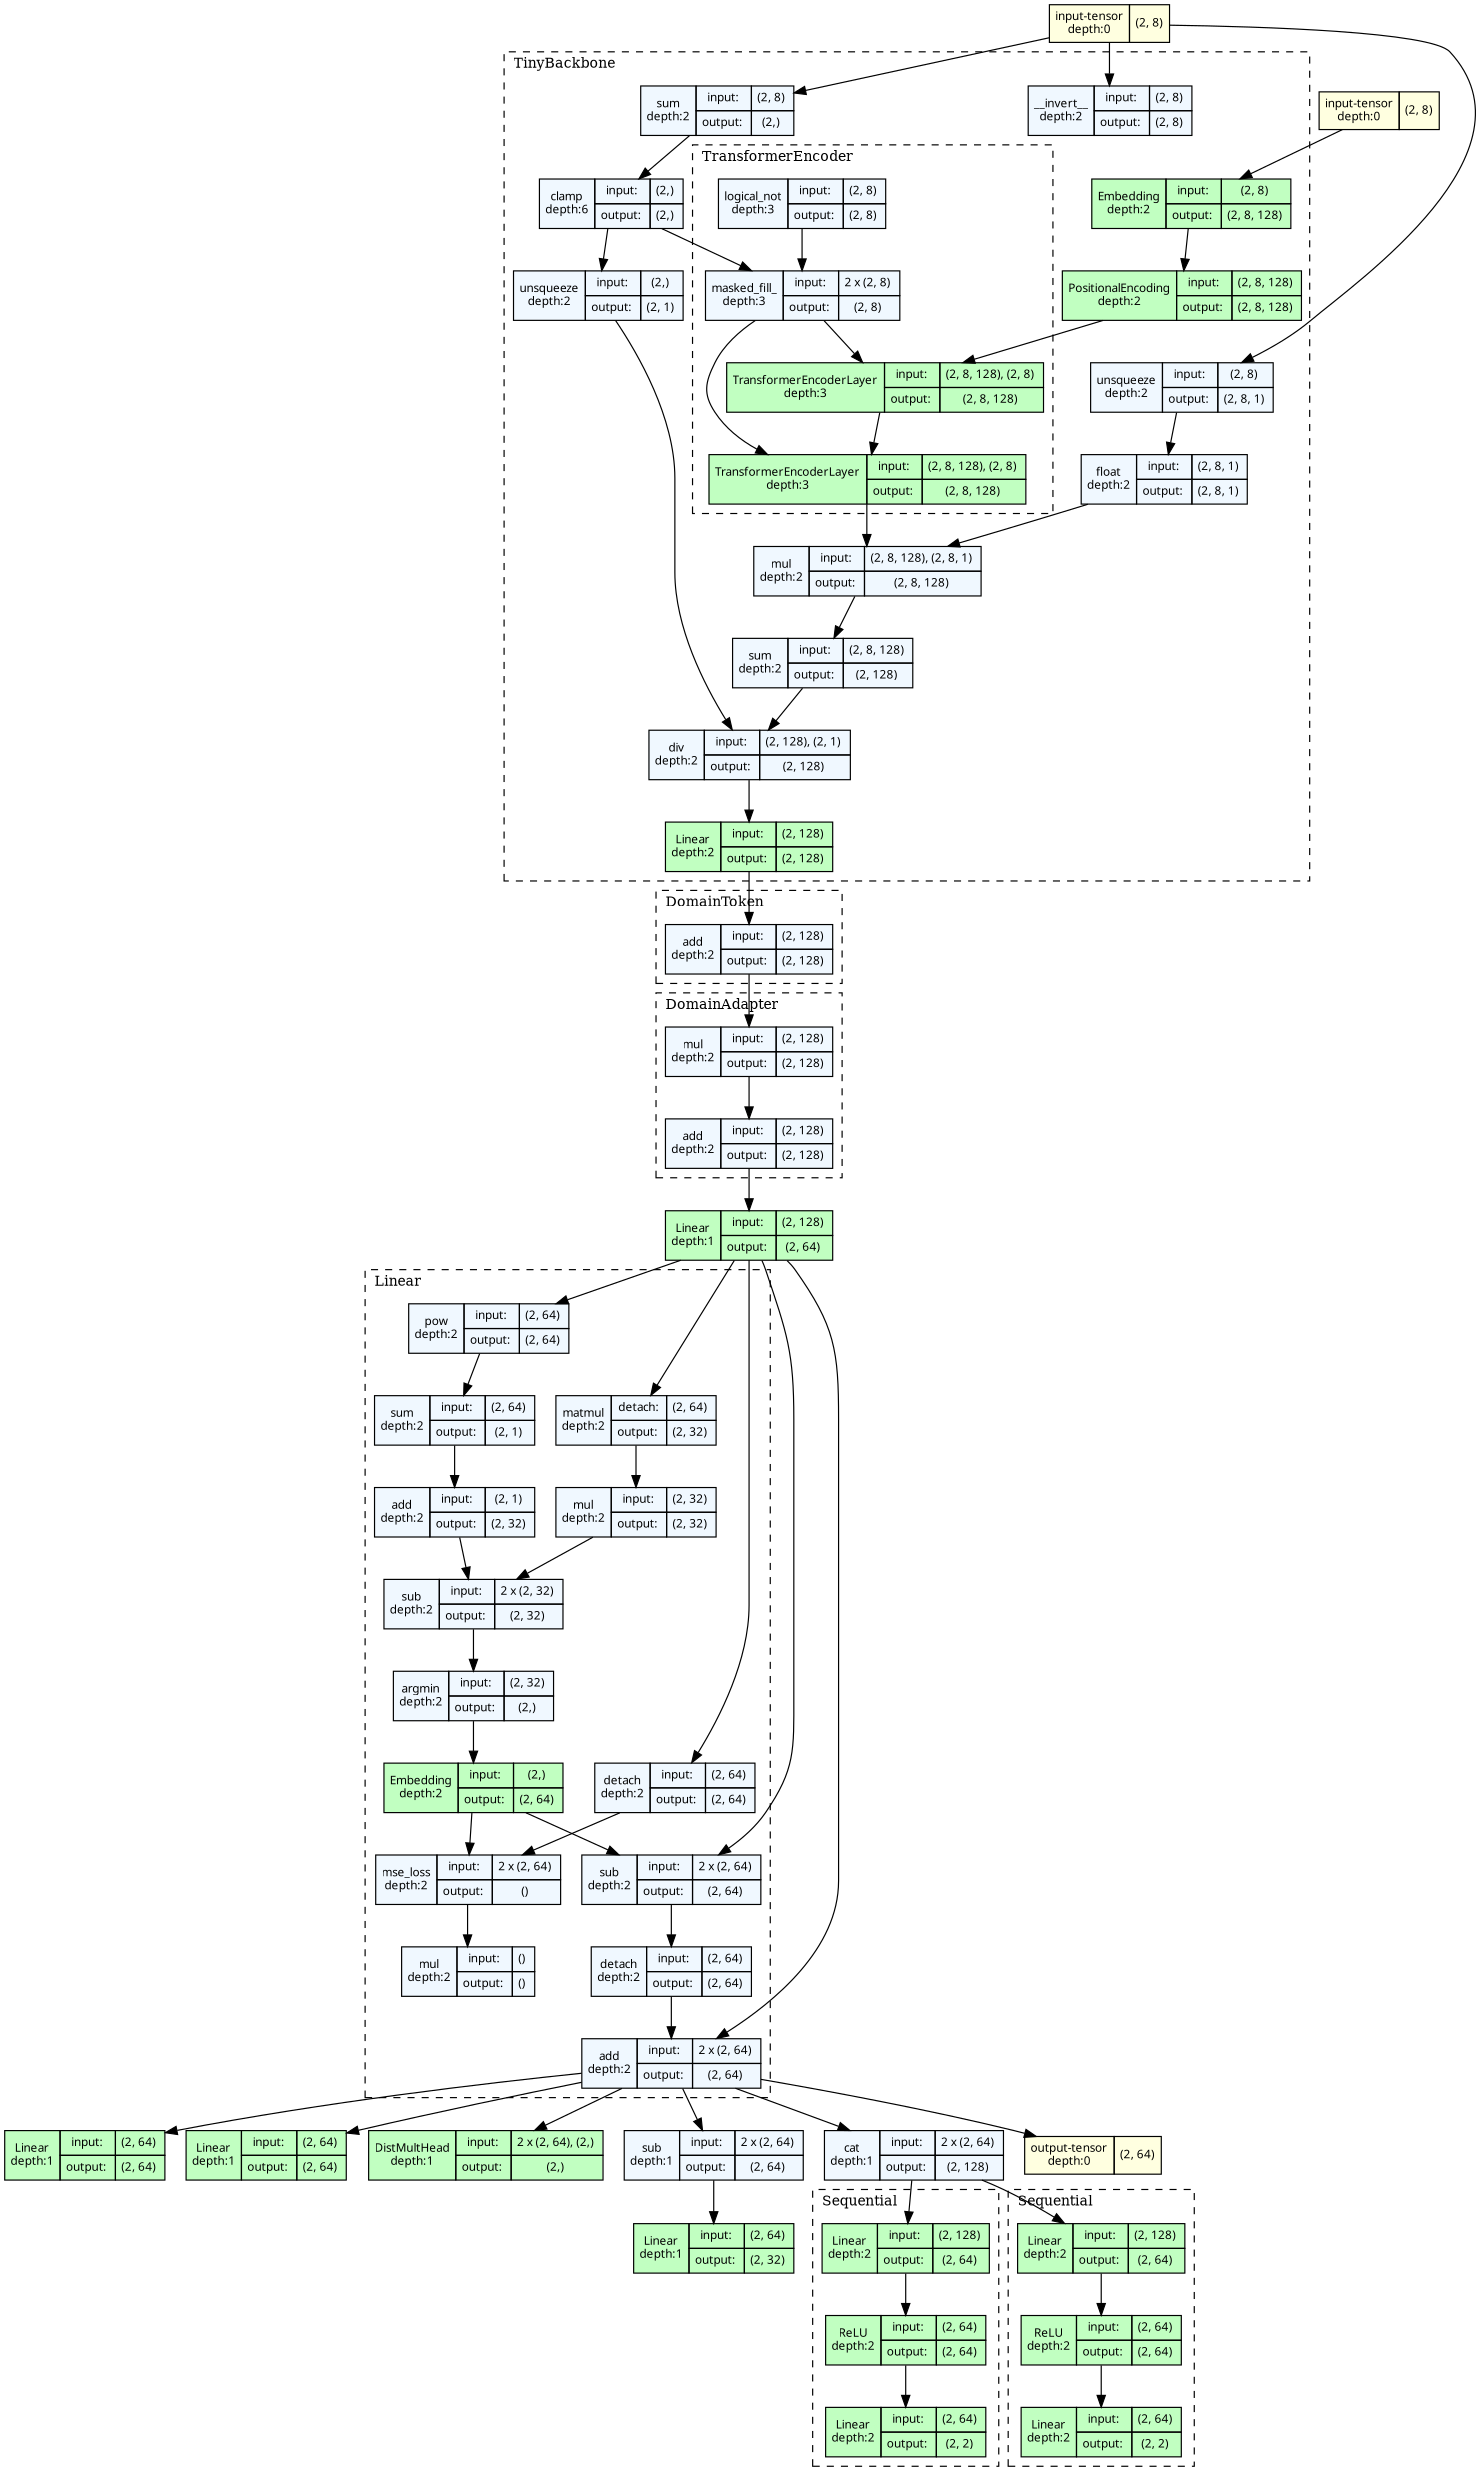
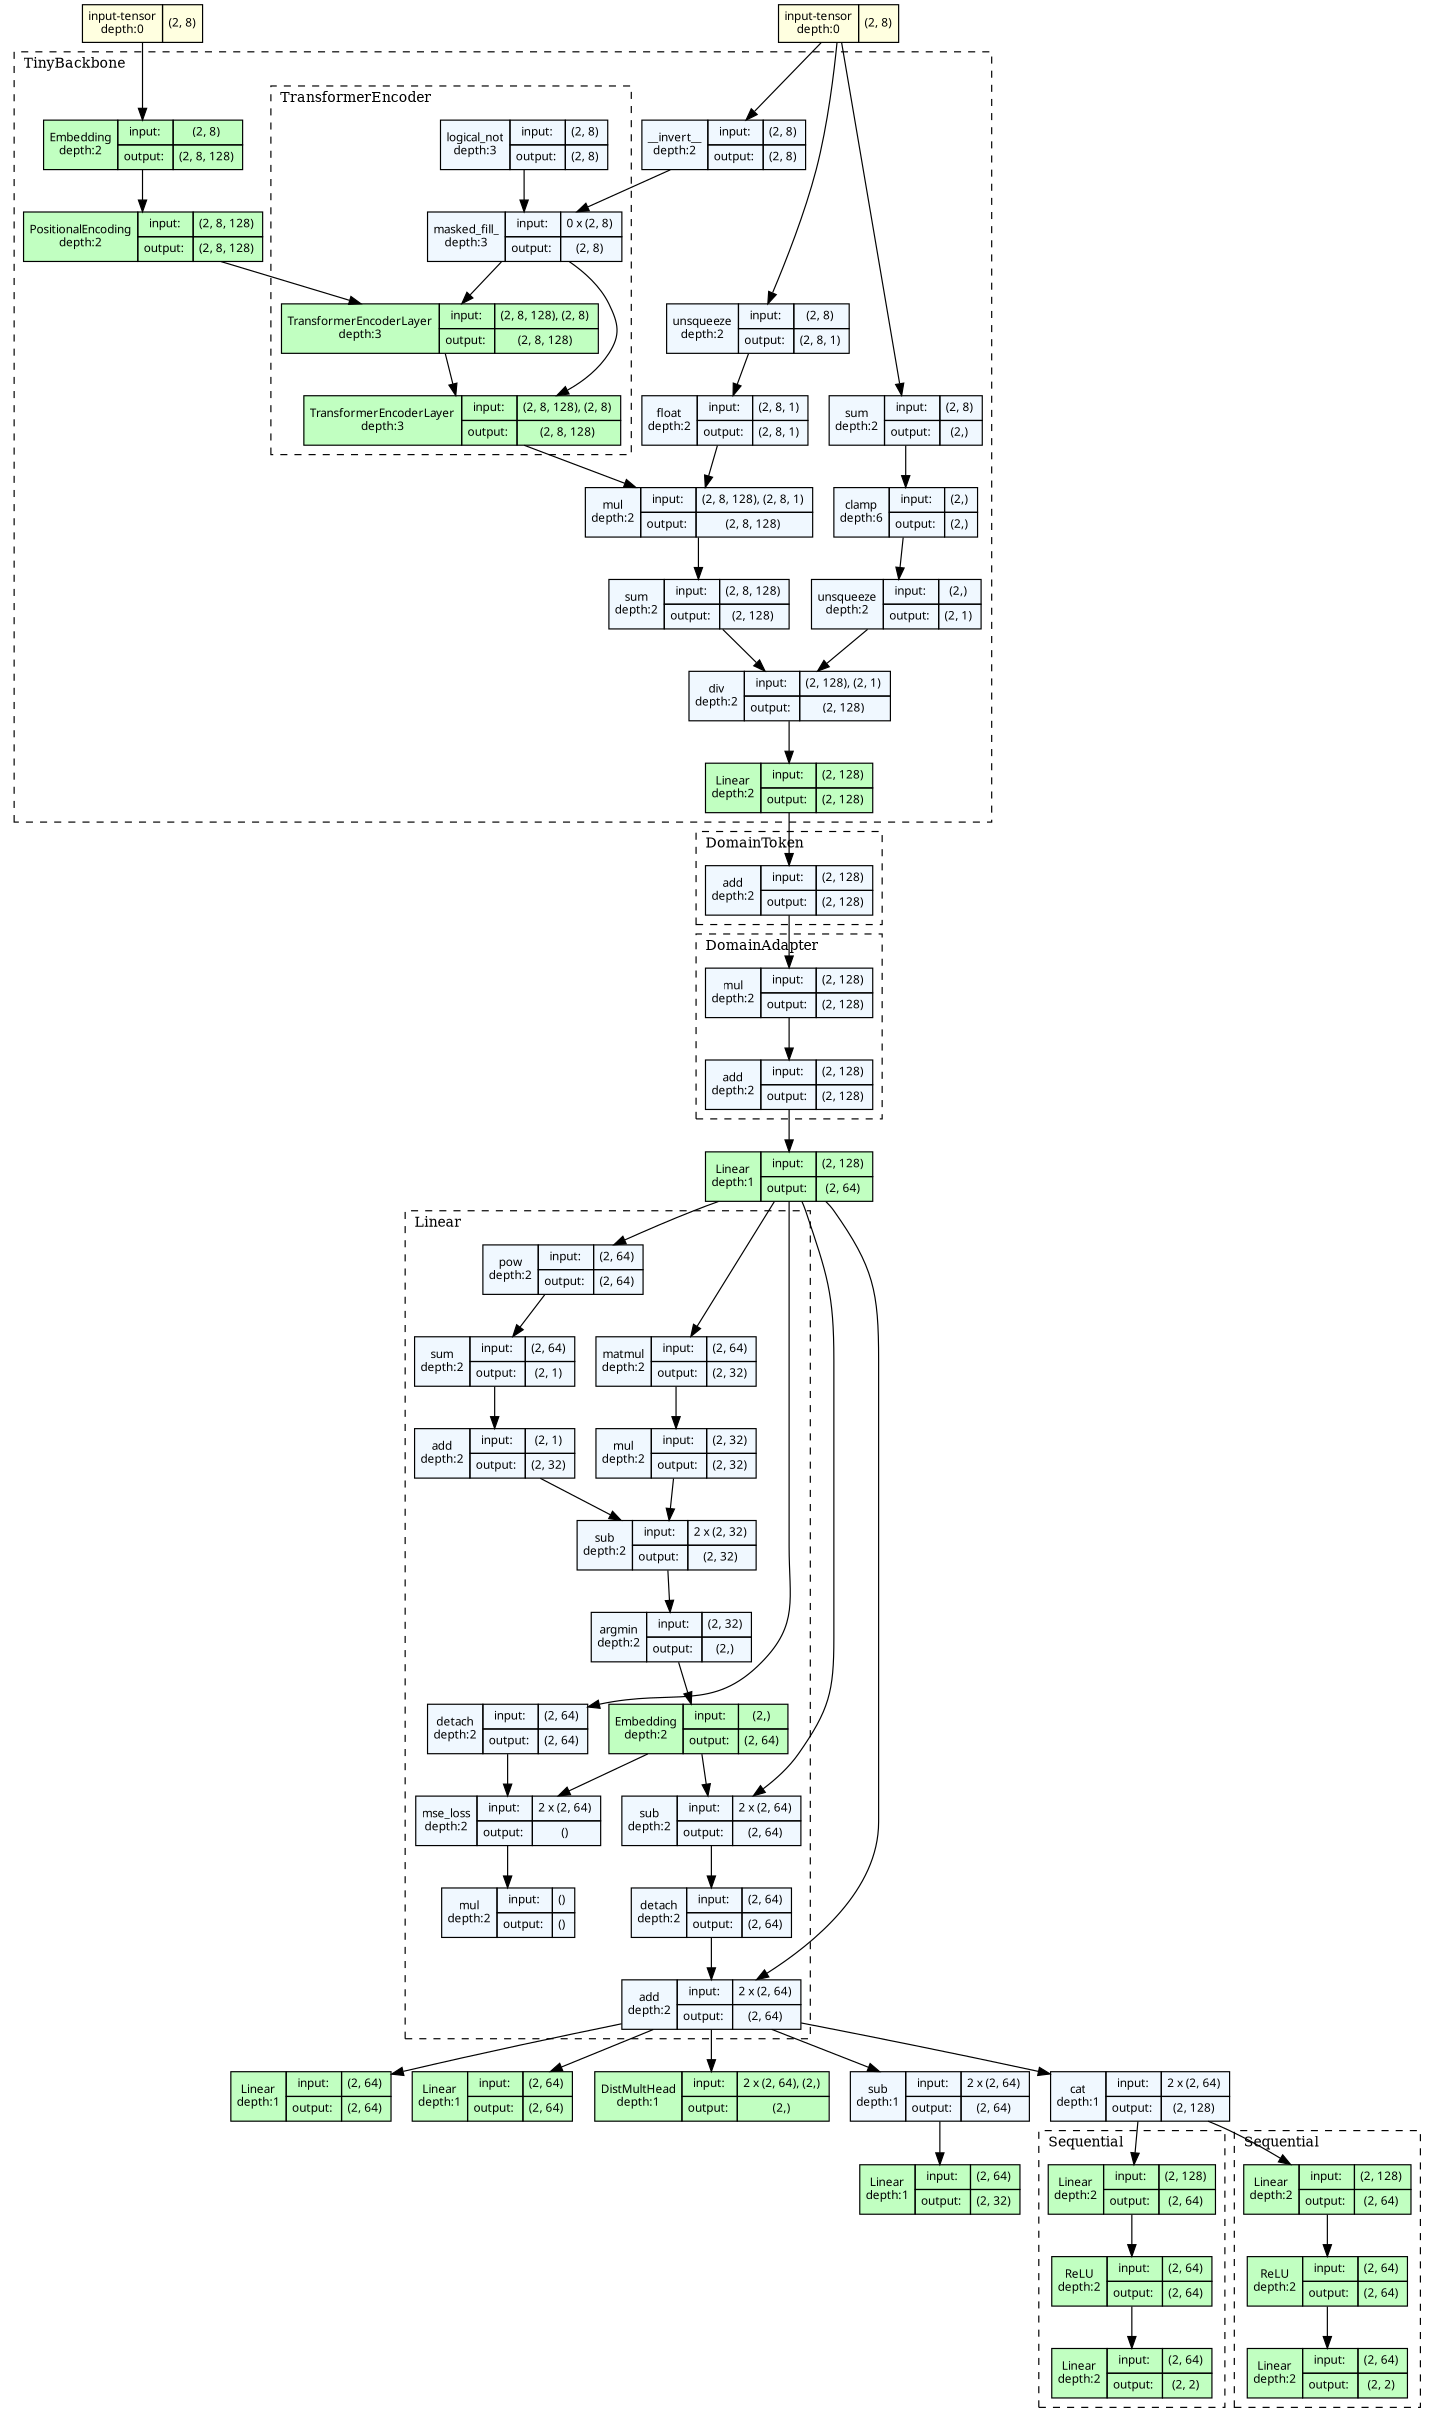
edge "clamp" -> "masked_fill_": now "__invert__" -> "masked_fill_"
node "masked_fill_": text "2 x (2, 8)" -> "0 x (2, 8)"
node "matmul": text "detach:" -> "input:"
node "output-tensor": removed
